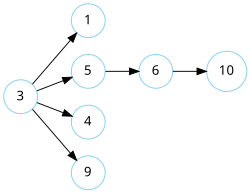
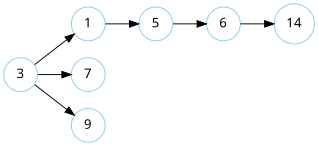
node "10": label "10" -> "14"
edge "3" -> "5": now "1" -> "5"
node "4": label "4" -> "7"
